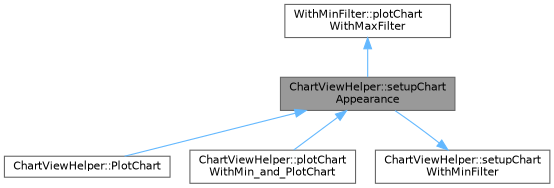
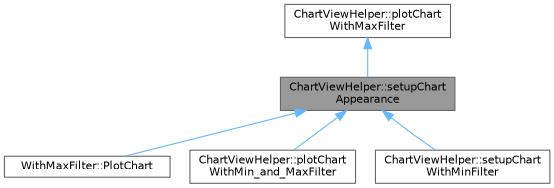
node "WithMinFilter::plotChart WithMaxFilter": label "WithMinFilter::plotChart WithMaxFilter" -> "ChartViewHelper::plotChart WithMaxFilter"
edge "ChartViewHelper::setupChart Appearance" -> "ChartViewHelper::setupChart WithMinFilter": reversed
node "ChartViewHelper::PlotChart": label "ChartViewHelper::PlotChart" -> "WithMaxFilter::PlotChart"
node "ChartViewHelper::plotChart WithMin_and_PlotChart": label "ChartViewHelper::plotChart WithMin_and_PlotChart" -> "ChartViewHelper::plotChart WithMin_and_MaxFilter"
